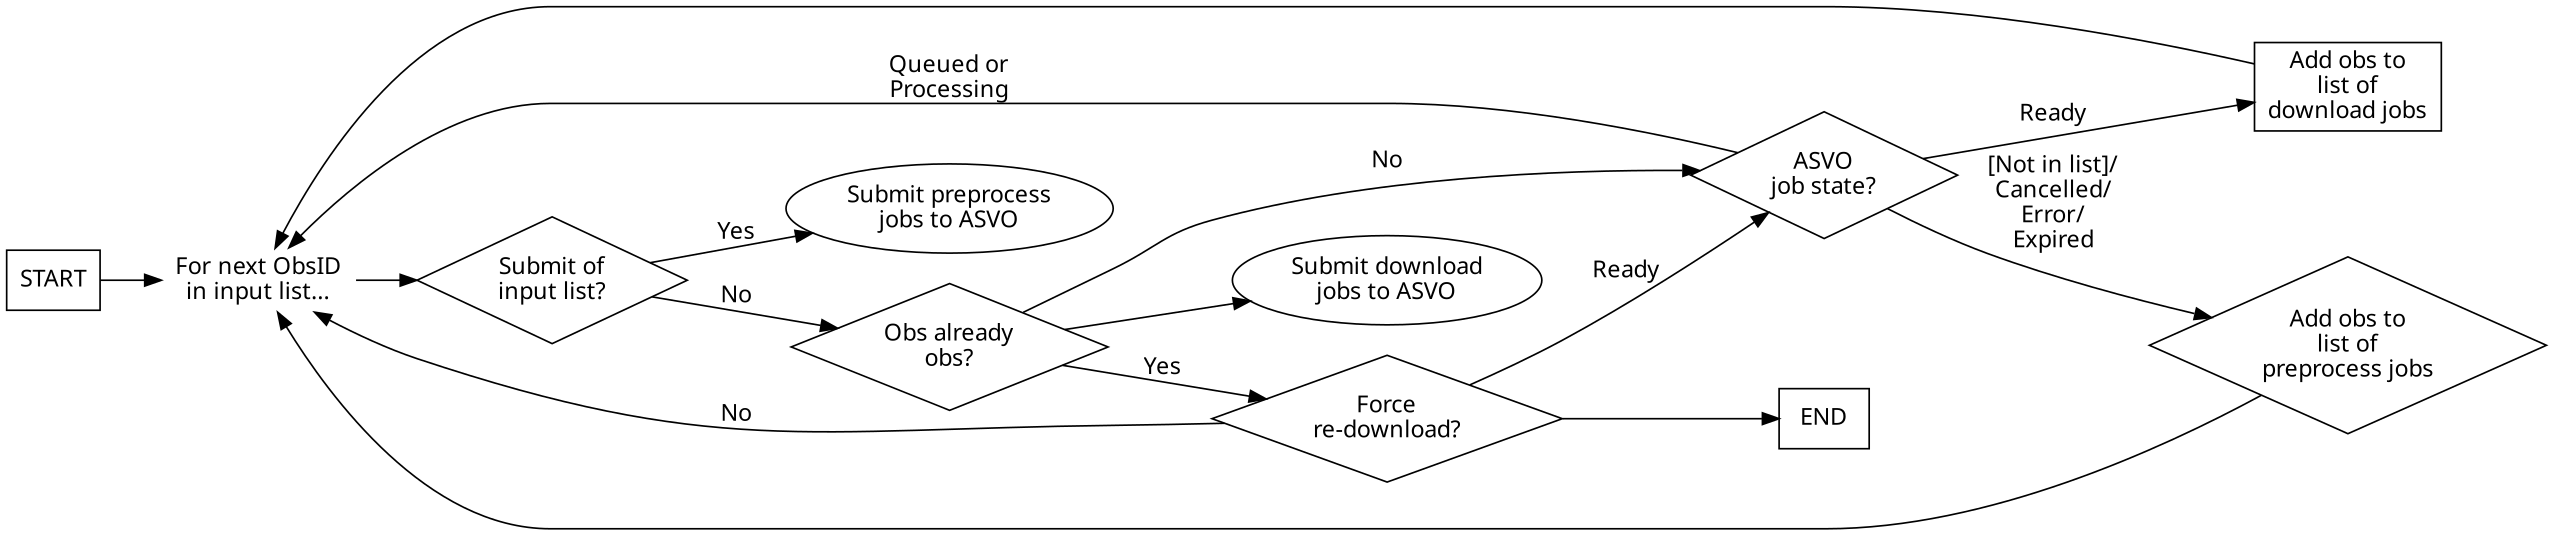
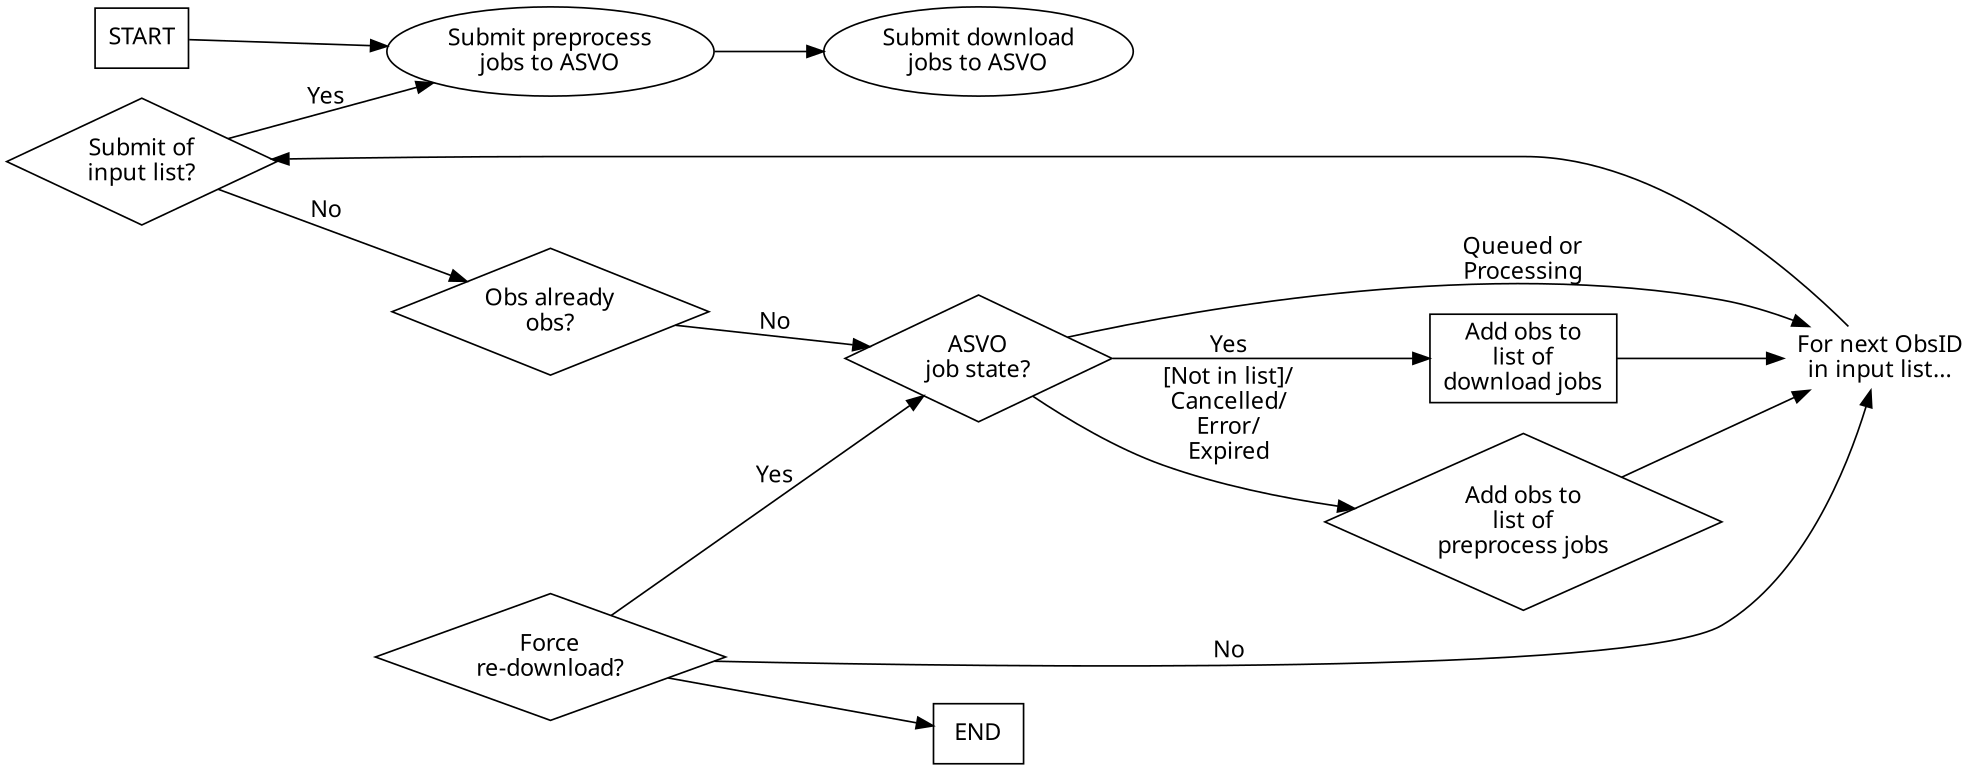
edge "ASVO job state?" -> "Add obs to list of download jobs": label "Ready" -> "Yes"
edge "Force re-download?" -> "ASVO job state?": label "Ready" -> "Yes"
edge "START" -> "For next ObsID in input list...": now "START" -> "Submit preprocess jobs to ASVO"
edge "Obs already obs?" -> "Submit download jobs to ASVO": now "Submit preprocess jobs to ASVO" -> "Submit download jobs to ASVO"
edge "Obs already obs?" -> "Force re-download?": removed, label "Yes"
